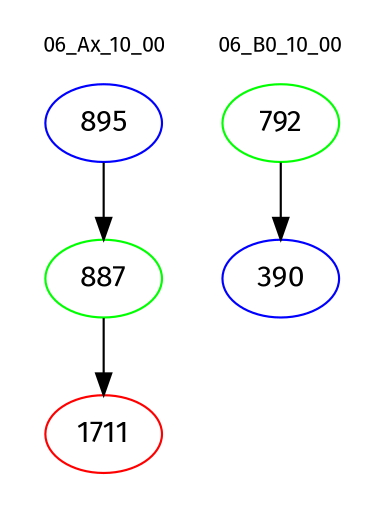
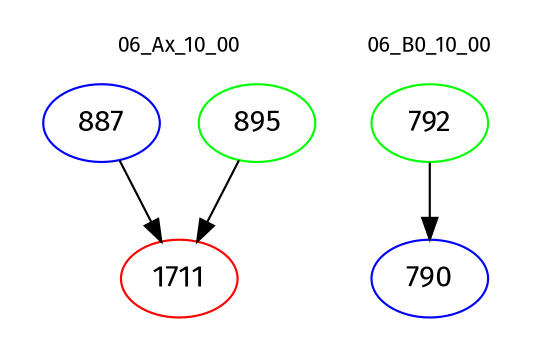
node "895": color blue -> green
edge "895" -> "887": now "895" -> "1711"
node "887": color green -> blue
node "390": label "390" -> "790"
